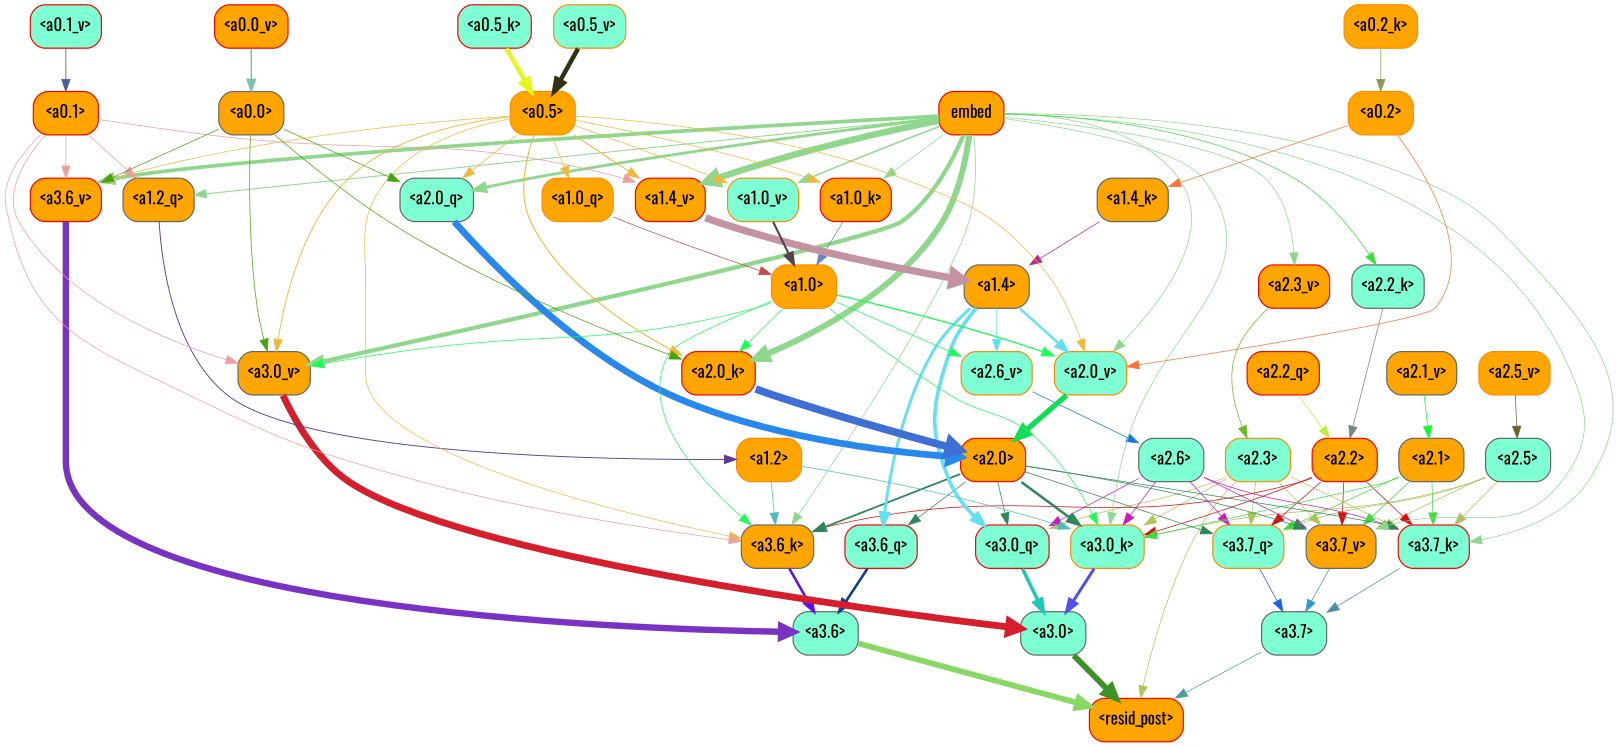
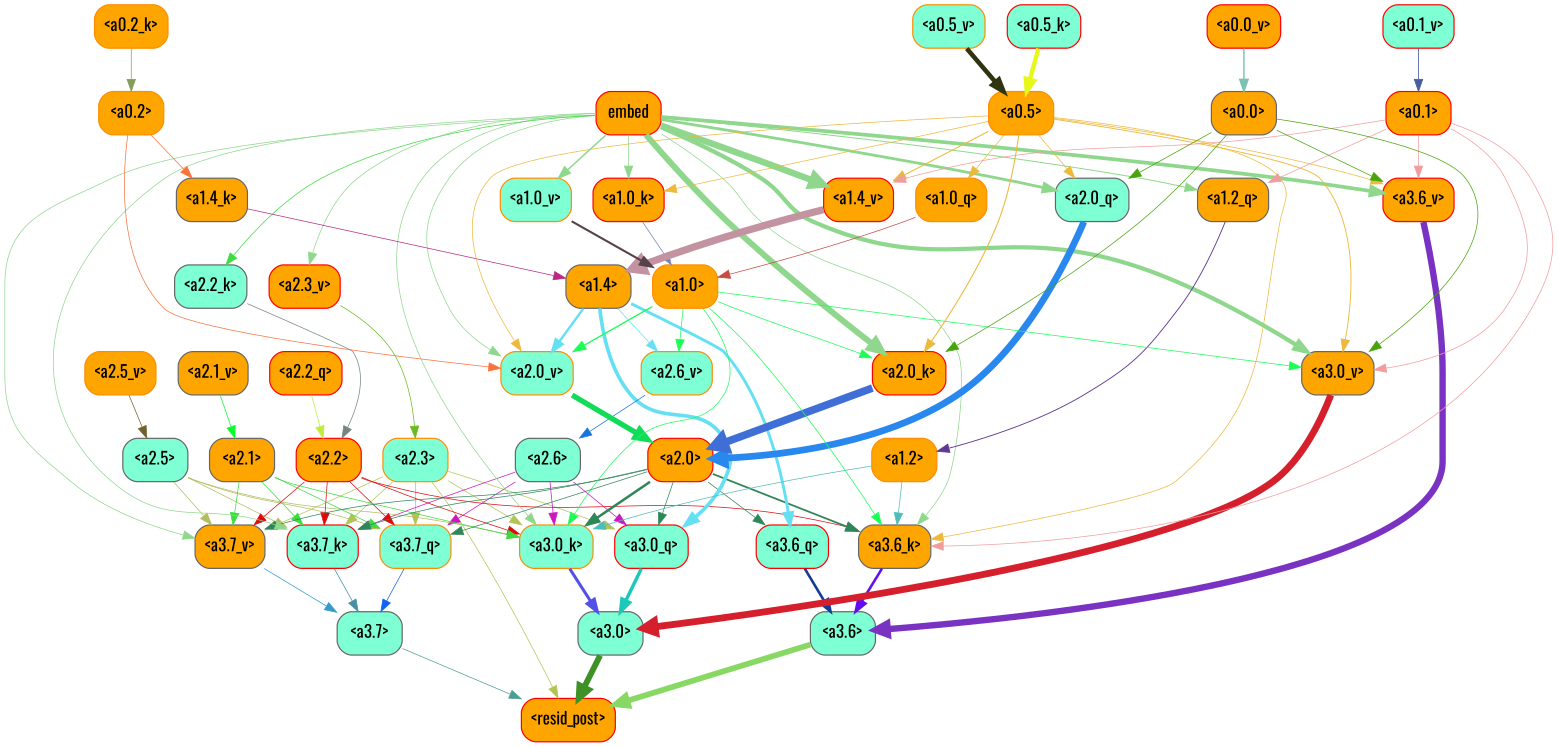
edge "<a0.5>" -> "<a1.0_v>": removed
edge "<a2.6>" -> "<a3.7_v>": removed
